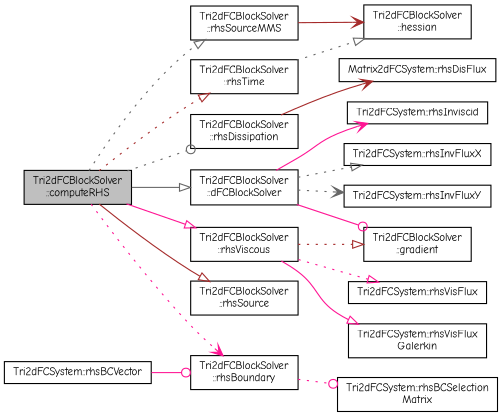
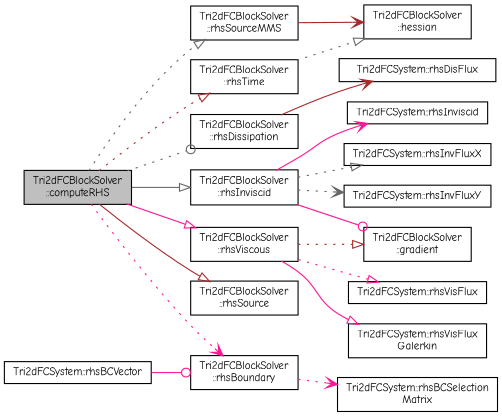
node "Matrix2dFCSystem::rhsDisFlux": label "Matrix2dFCSystem::rhsDisFlux" -> "Tri2dFCSystem::rhsDisFlux"
node "Tri2dFCBlockSolver ::dFCBlockSolver": label "Tri2dFCBlockSolver ::dFCBlockSolver" -> "Tri2dFCBlockSolver ::rhsInviscid"
edge "Tri2dFCBlockSolver ::rhsBoundary" -> "Tri2dFCSystem::rhsBCSelection Matrix": arrowhead odot -> vee
